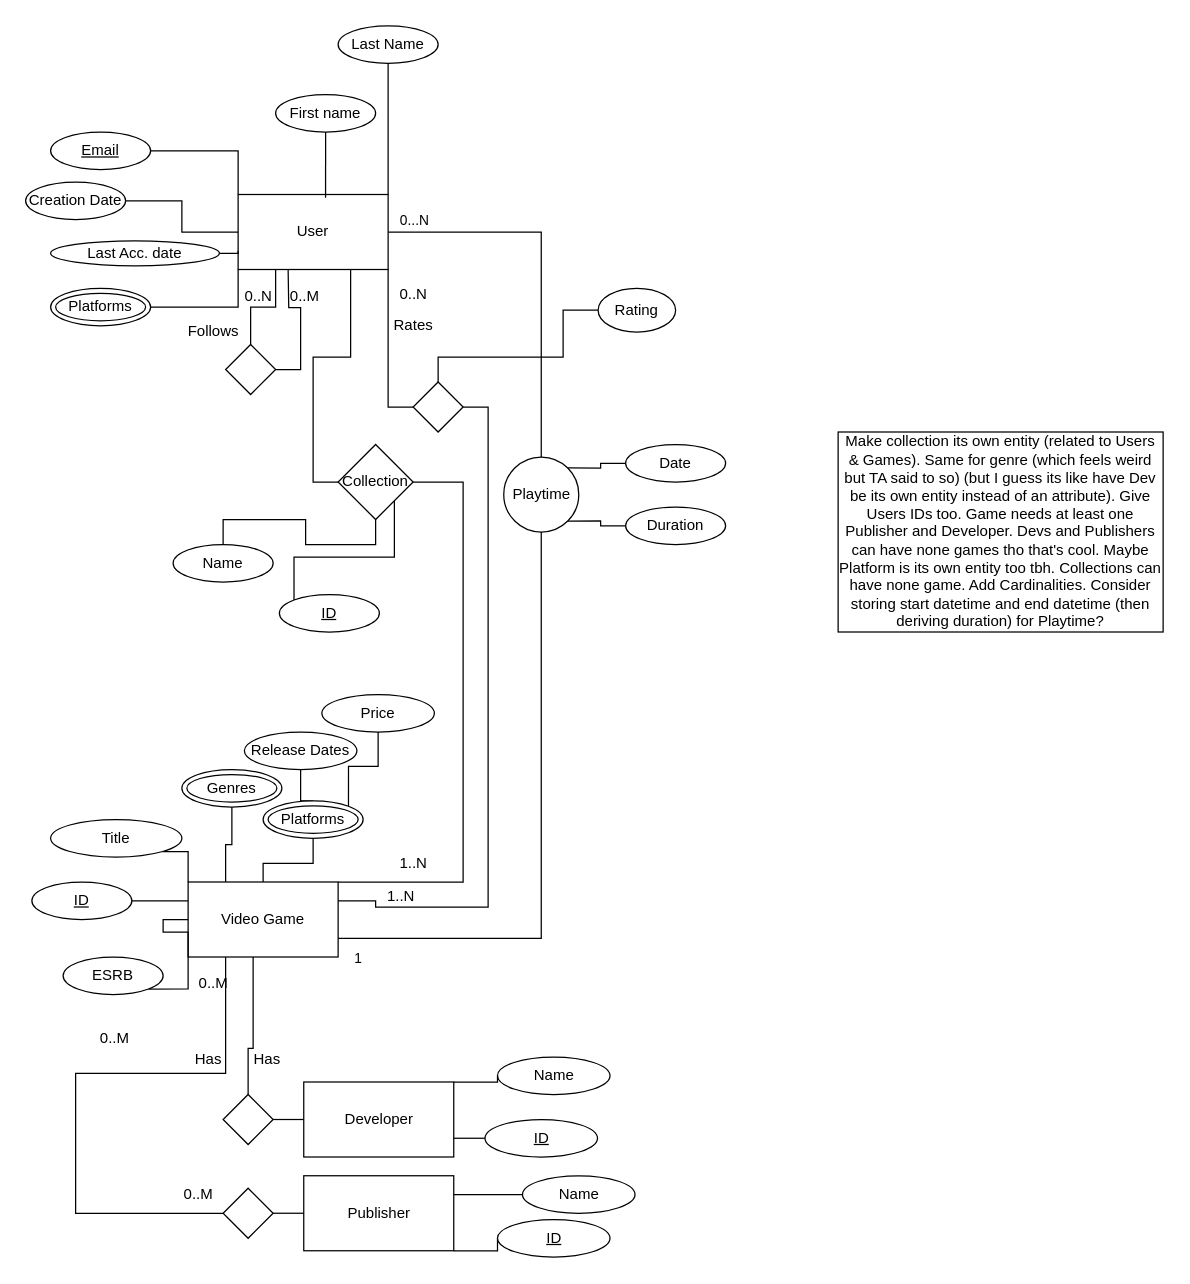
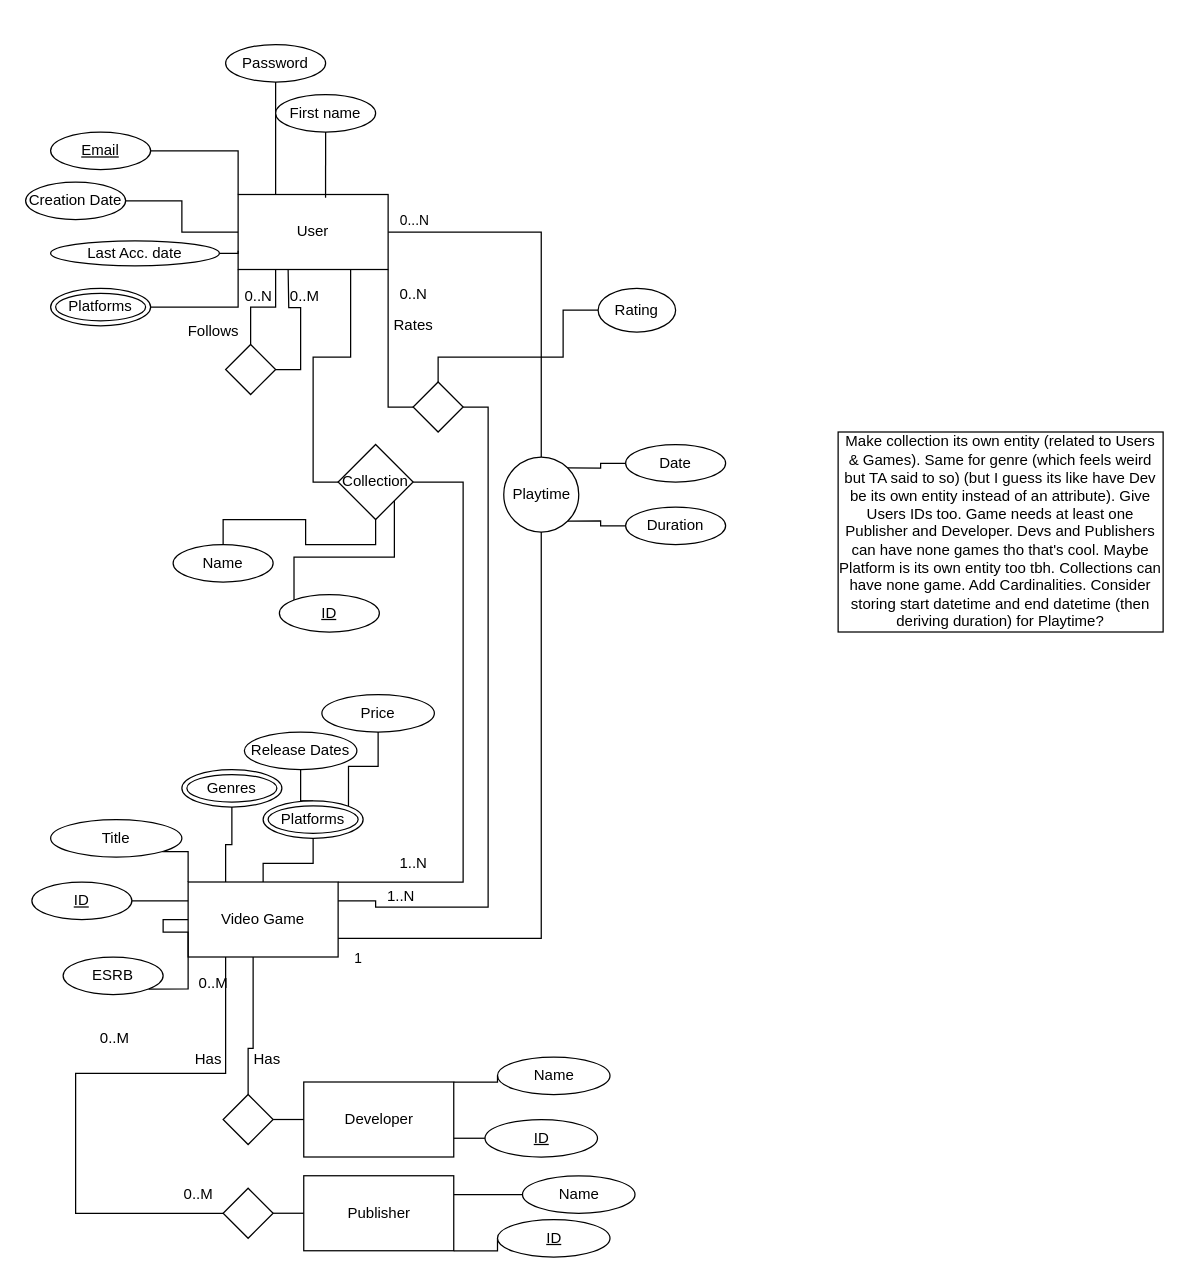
node "Last Name": removed
node "Password": added
edge "Last Name" -- "User": removed
edge "Password" -- "User": added
